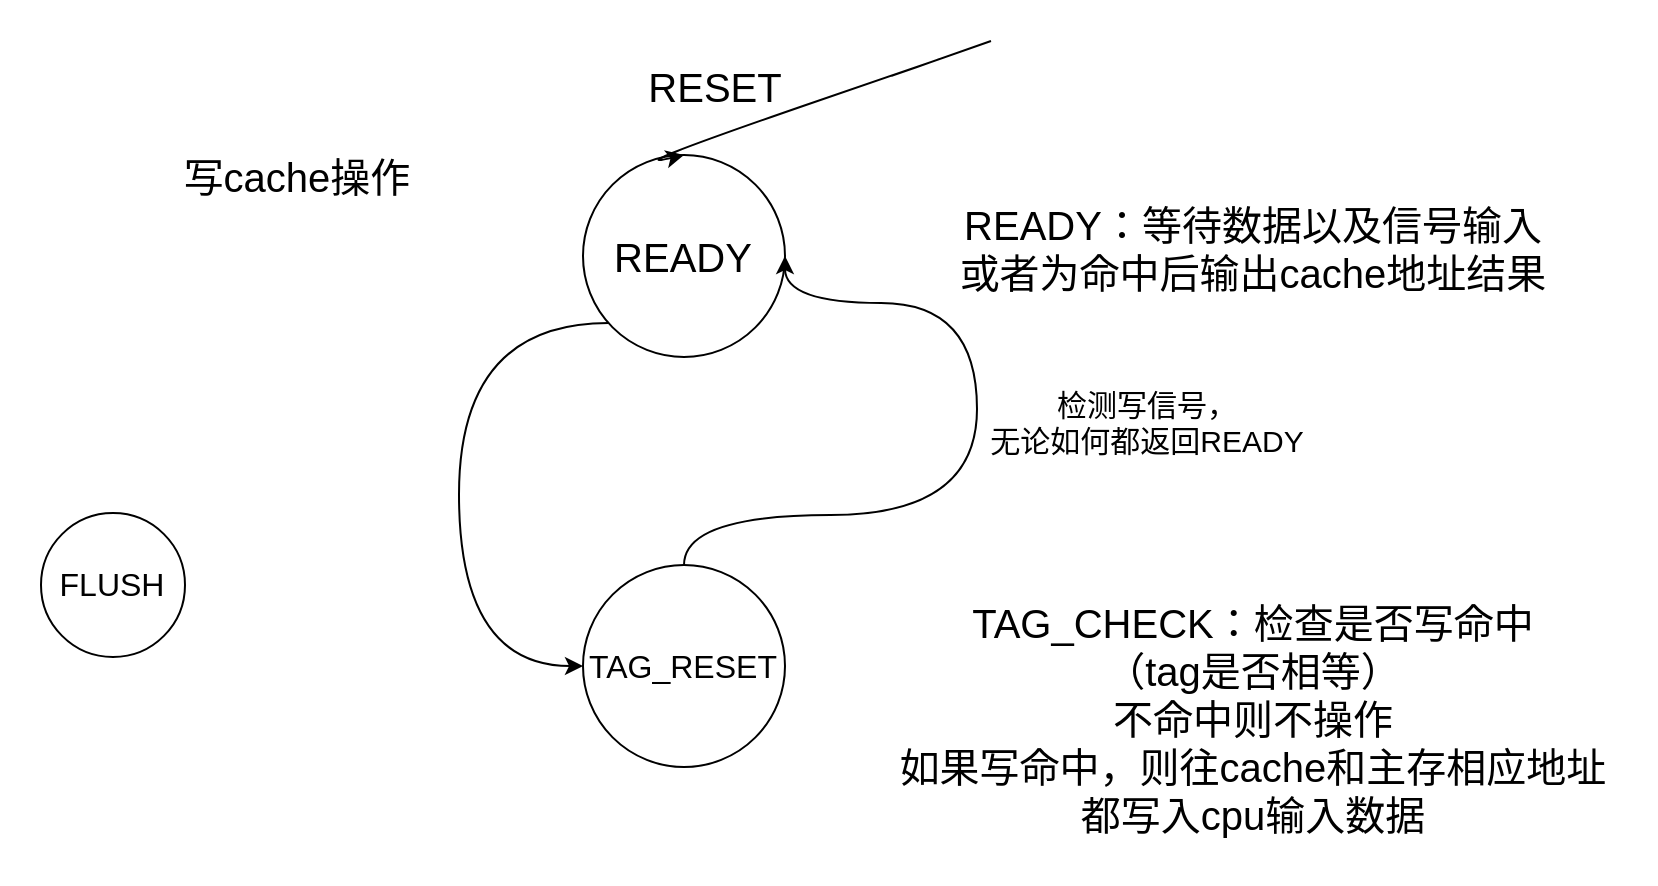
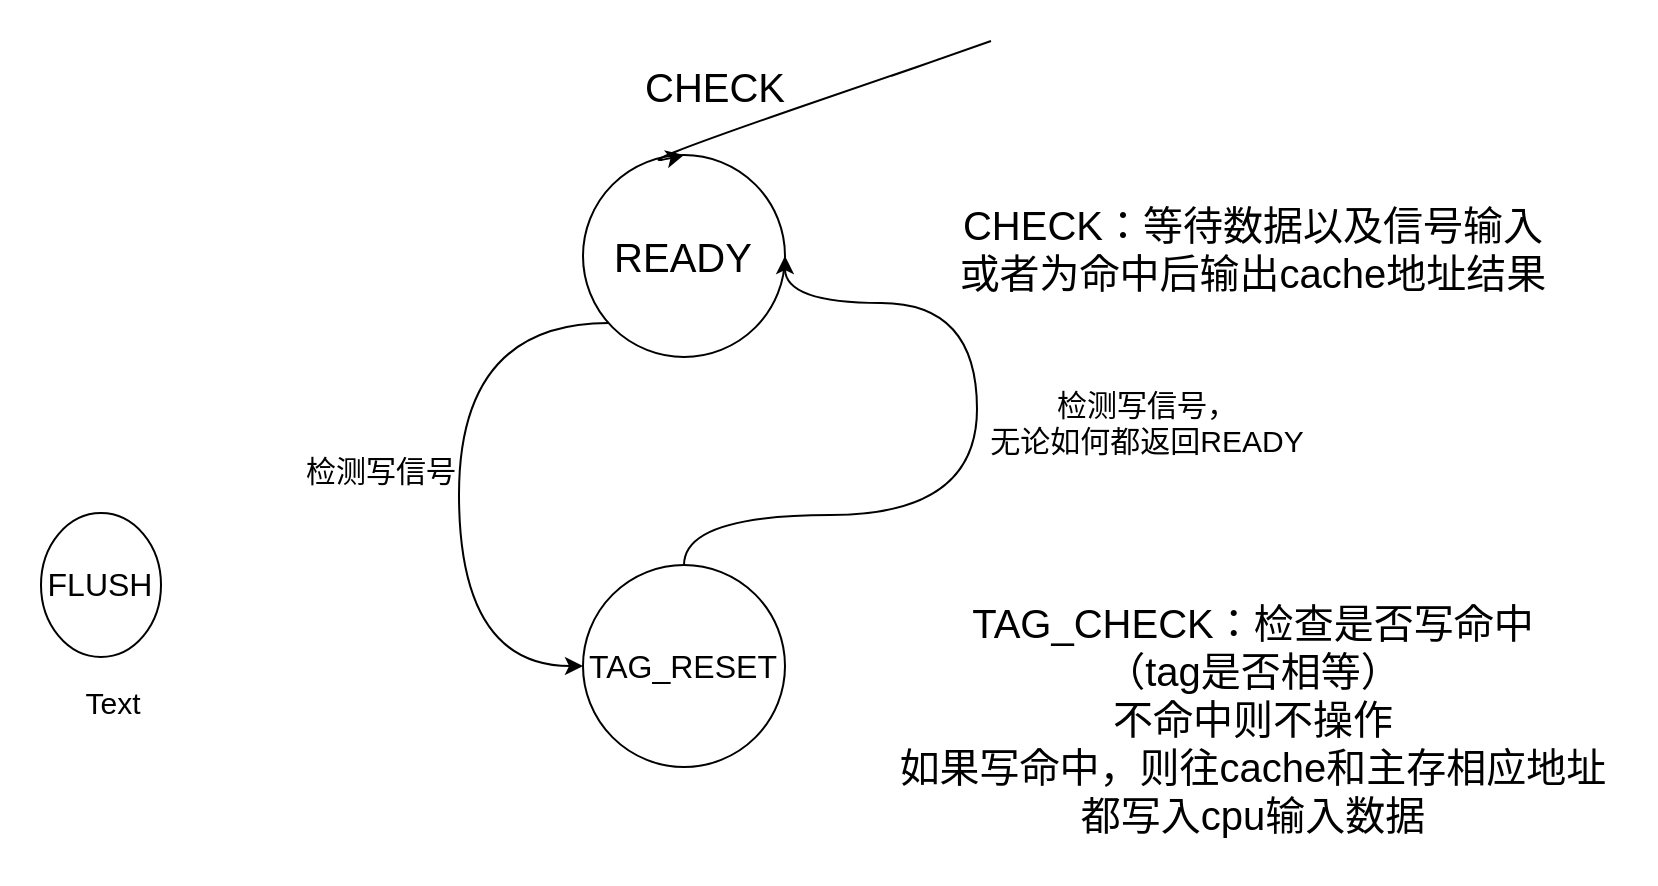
node "RESET": label "RESET" -> "CHECK"
node "写cache操作": removed
node "READY：等待数据以及信号输入 或者为命中后输出cache地址结果": label "READY：等待数据以及信号输入 或者为命中后输出cache地址结果" -> "CHECK：等待数据以及信号输入 或者为命中后输出cache地址结果"
node "检测写信号": added
node "FLUSH": size 144x144 -> 120x144
node "Text": added
